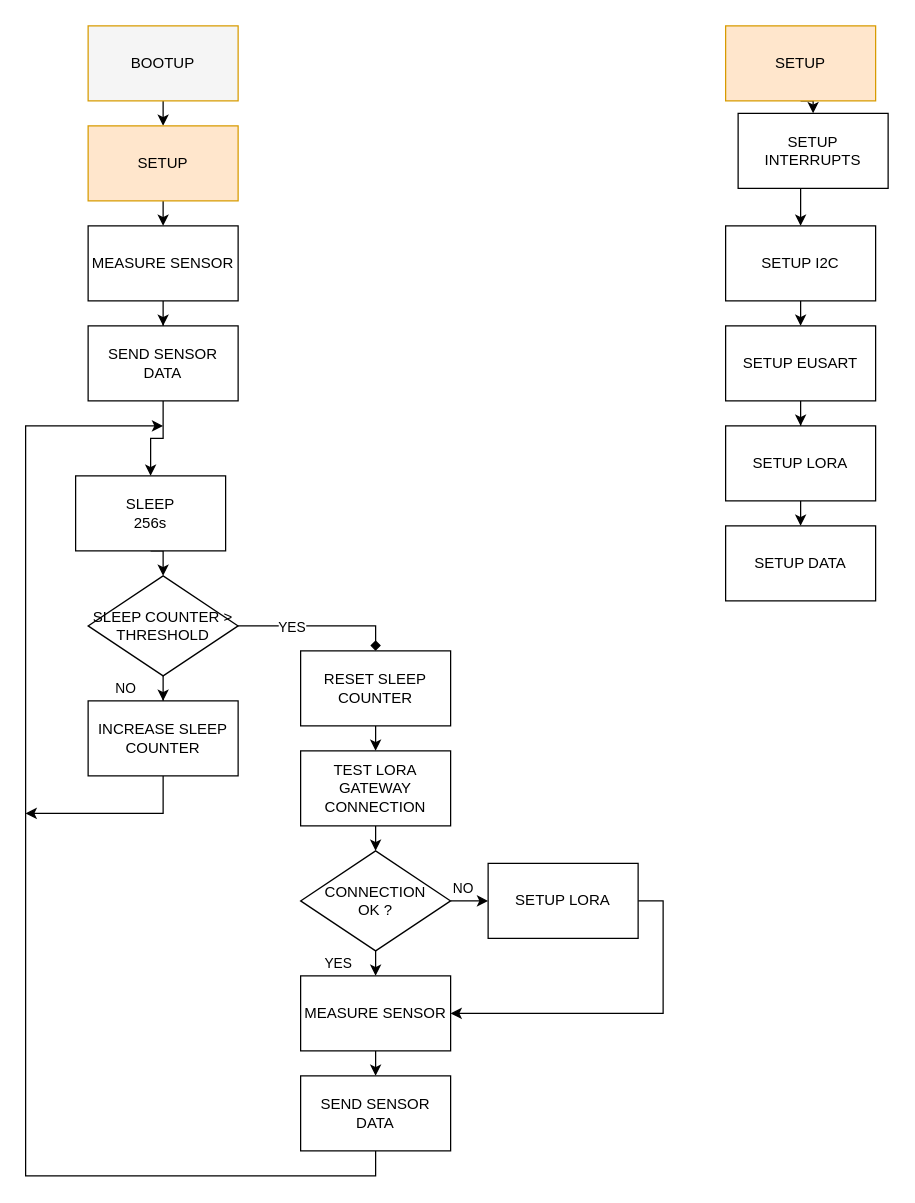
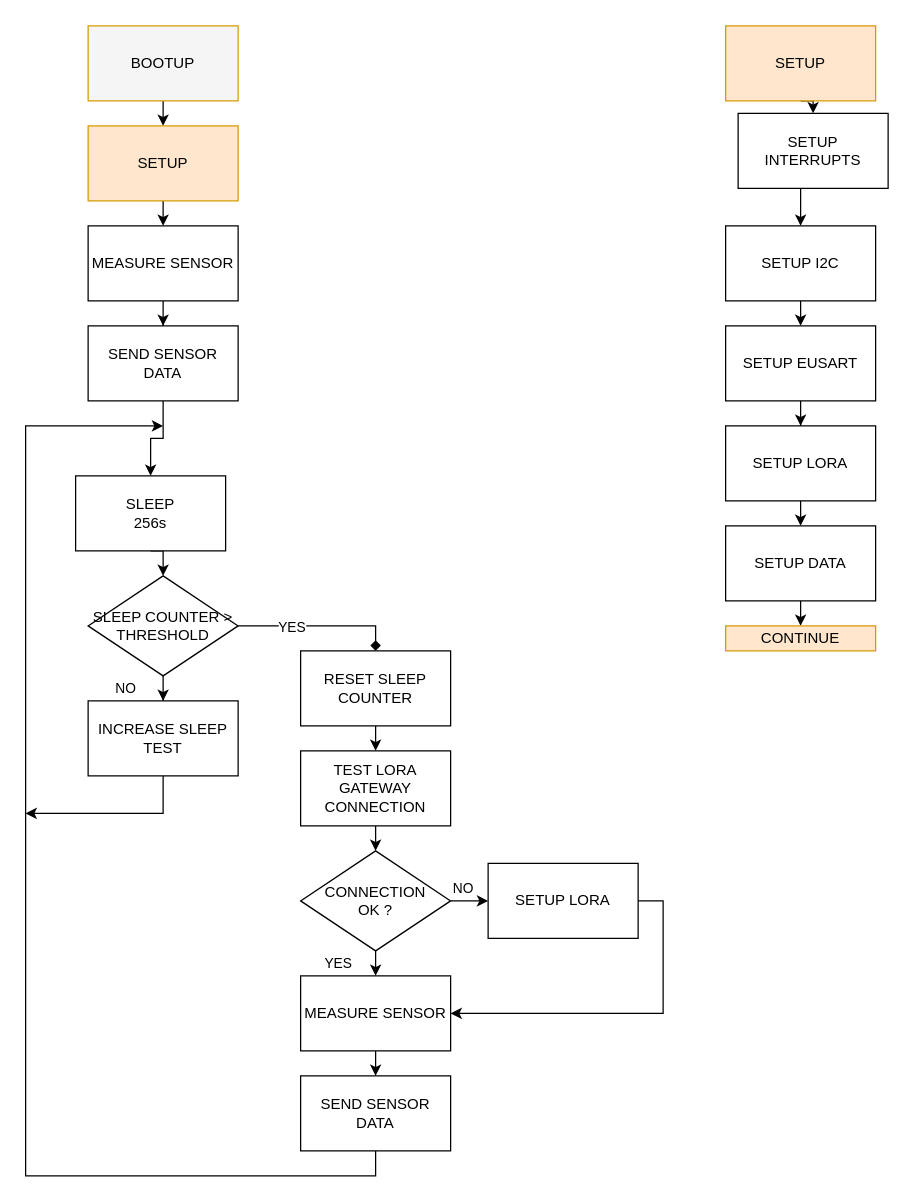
edge "SETUP DATA" -> "CONTINUE": added
node "CONTINUE": added
node "INCREASE SLEEP COUNTER": label "INCREASE SLEEP COUNTER" -> "INCREASE SLEEP TEST"
